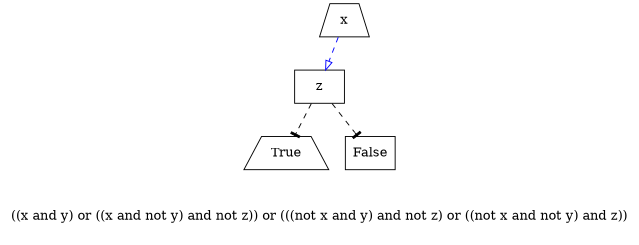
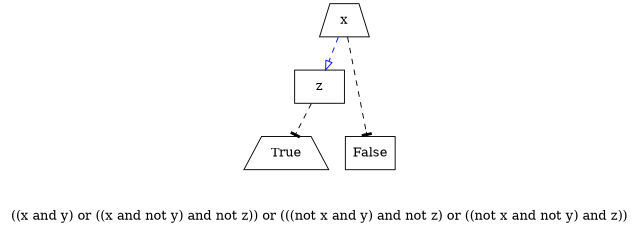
edge "z" -> "False": now "x" -> "False"
